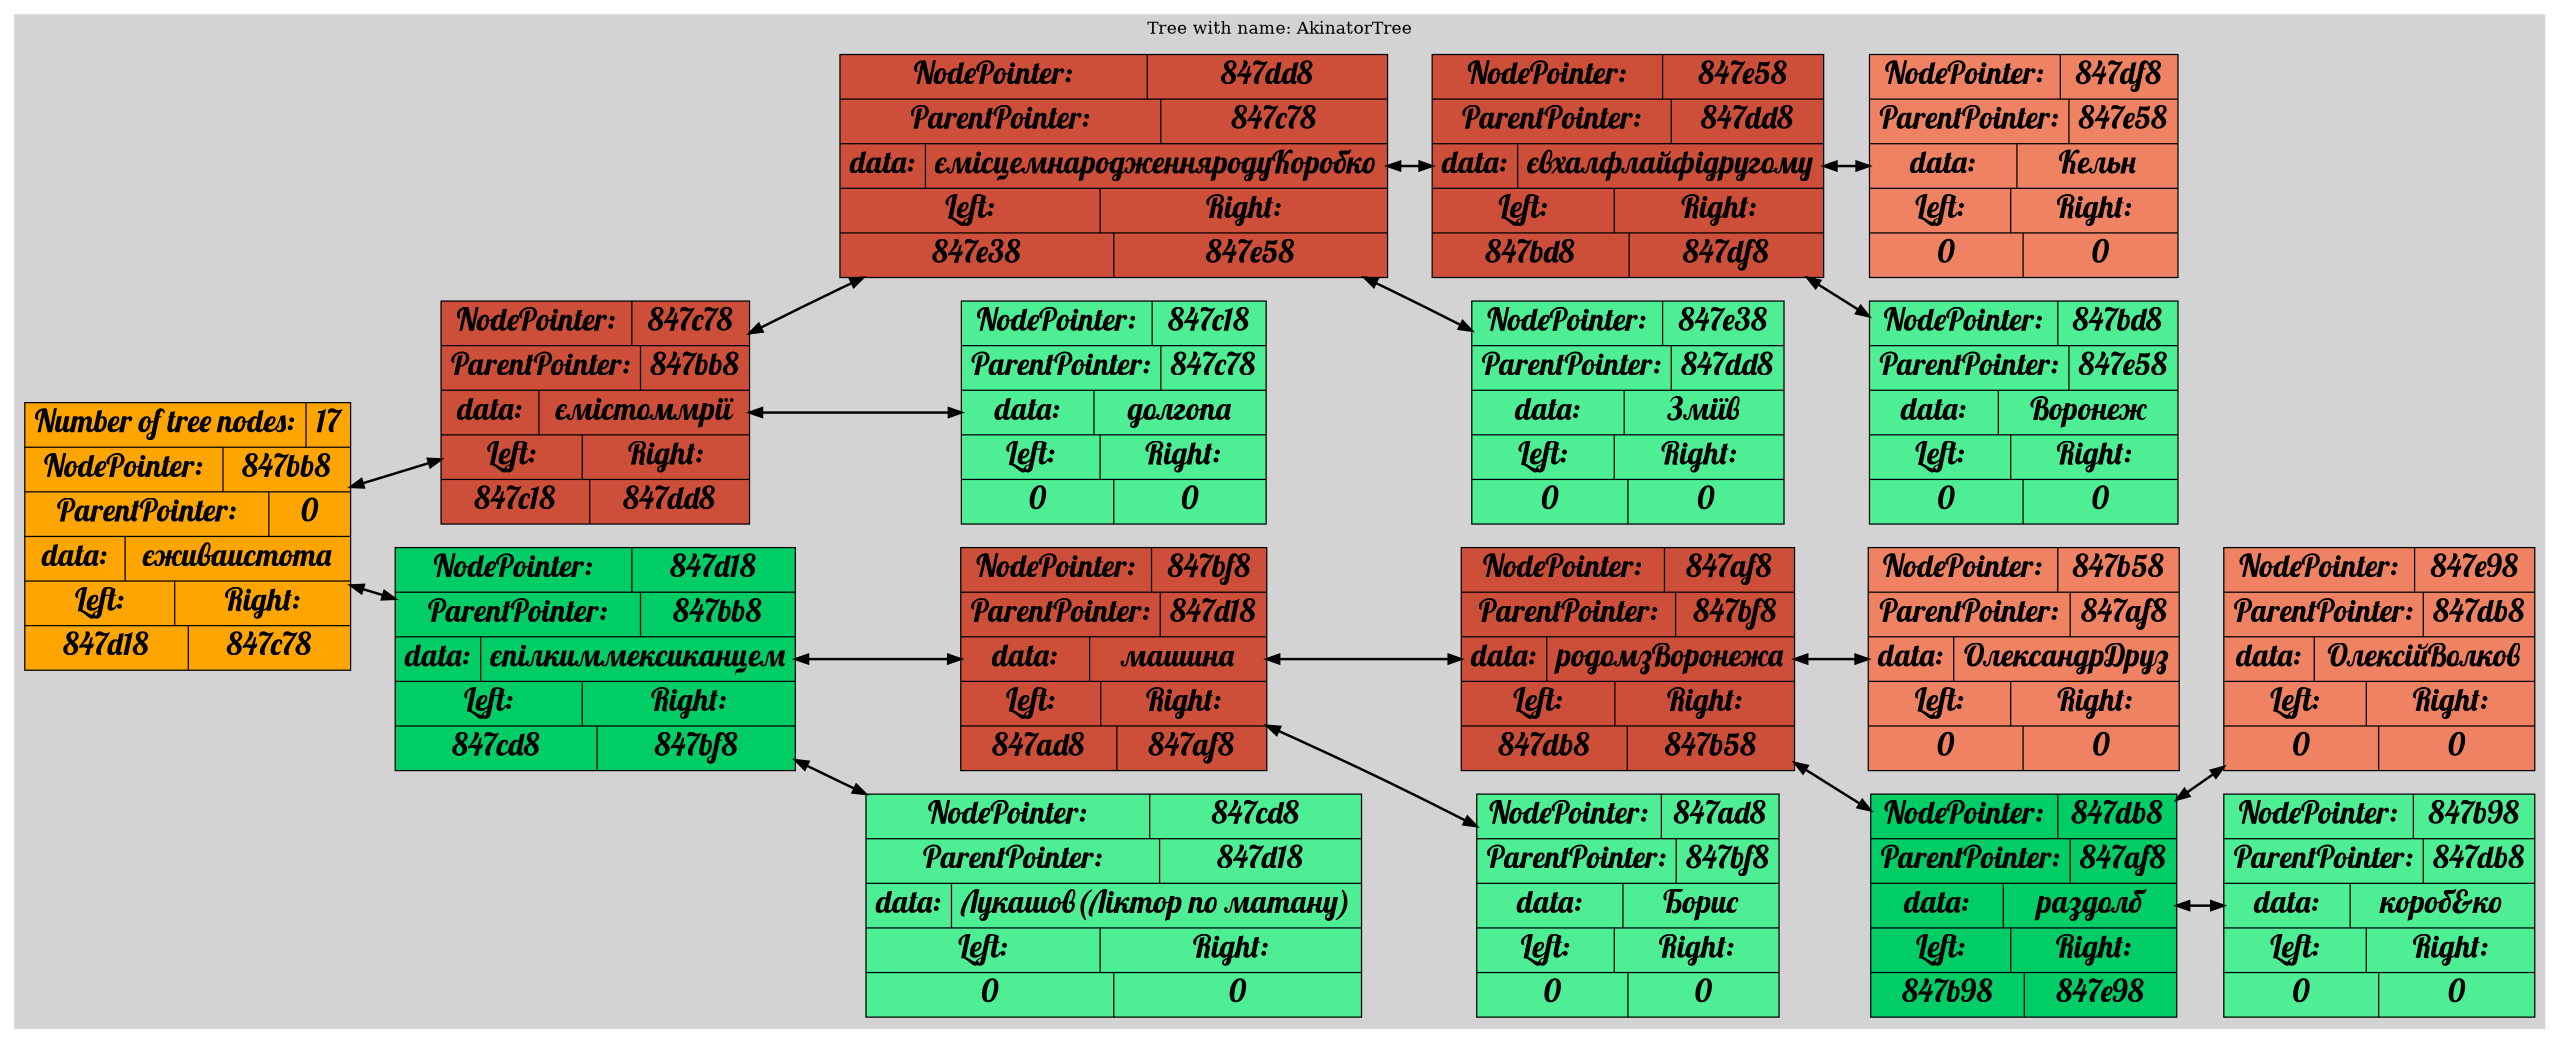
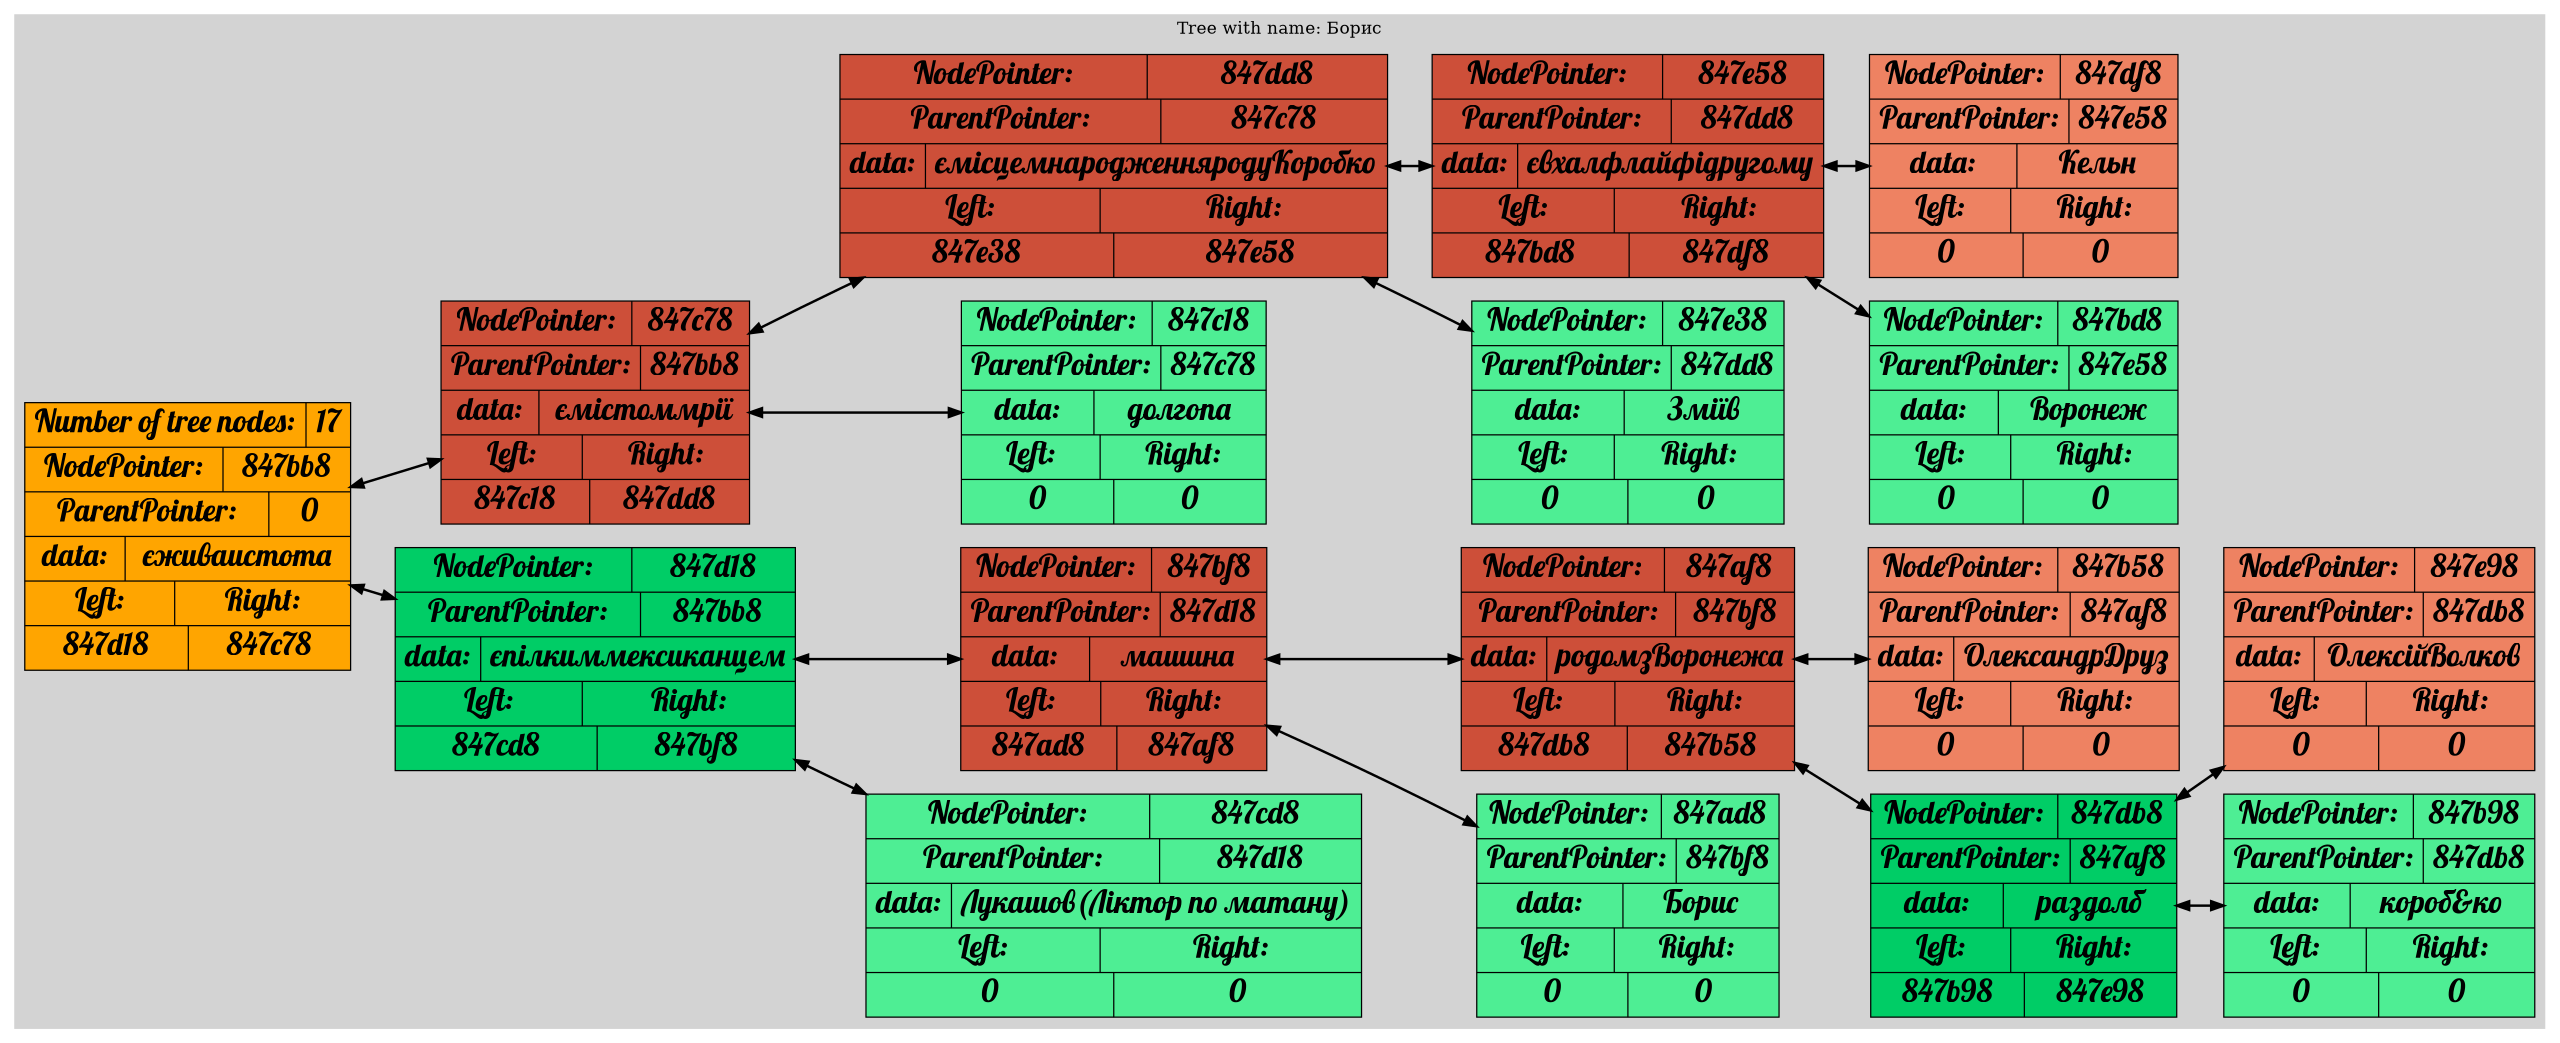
cluster "Tree with name: AkinatorTree": label "Tree with name: AkinatorTree" -> "Tree with name: Борис"
